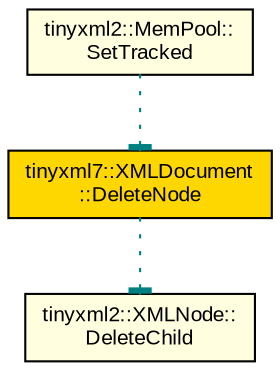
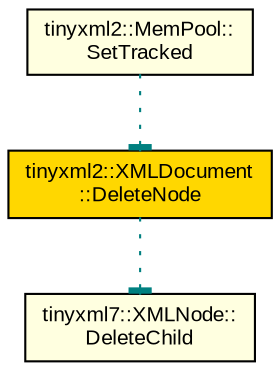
node "tinyxml7::XMLDocument ::DeleteNode": label "tinyxml7::XMLDocument ::DeleteNode" -> "tinyxml2::XMLDocument ::DeleteNode"
node "tinyxml2::XMLNode:: DeleteChild": label "tinyxml2::XMLNode:: DeleteChild" -> "tinyxml7::XMLNode:: DeleteChild"
